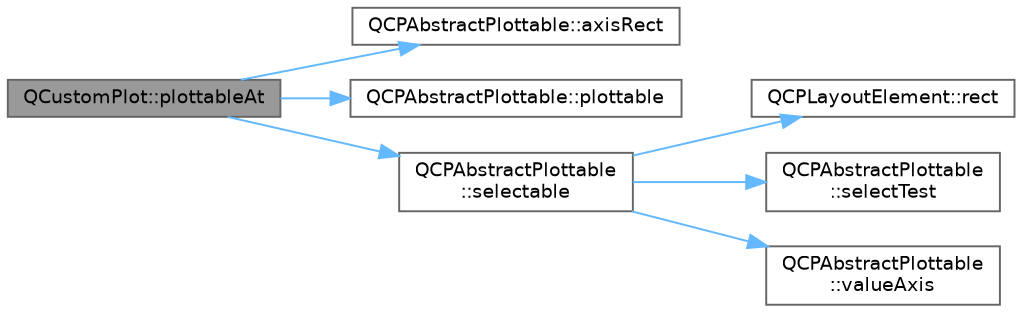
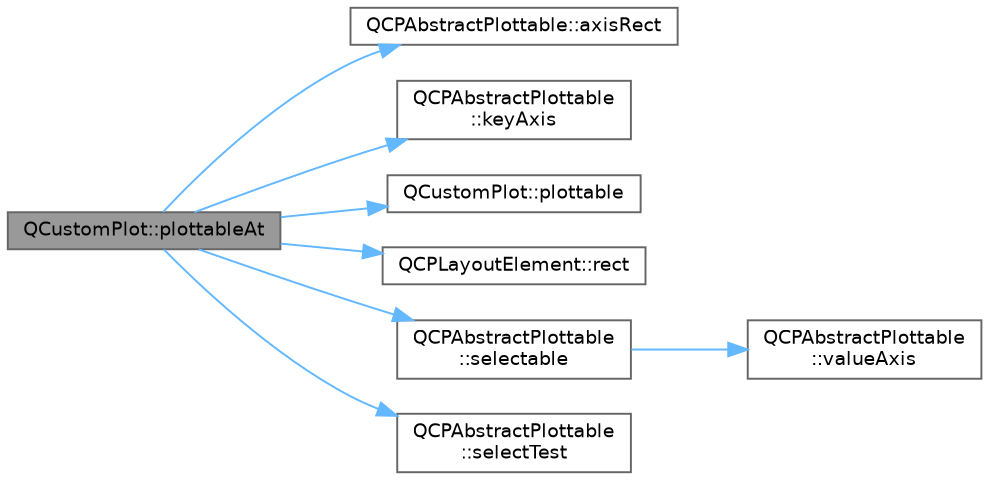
node "QCPAbstractPlottable::plottable": label "QCPAbstractPlottable::plottable" -> "QCustomPlot::plottable"
node "QCPAbstractPlottable ::keyAxis": added
edge "QCPAbstractPlottable ::selectable" -> "QCPLayoutElement::rect": now "QCustomPlot::plottableAt" -> "QCPLayoutElement::rect"
edge "QCPAbstractPlottable ::selectable" -> "QCPAbstractPlottable ::selectTest": now "QCustomPlot::plottableAt" -> "QCPAbstractPlottable ::selectTest"
